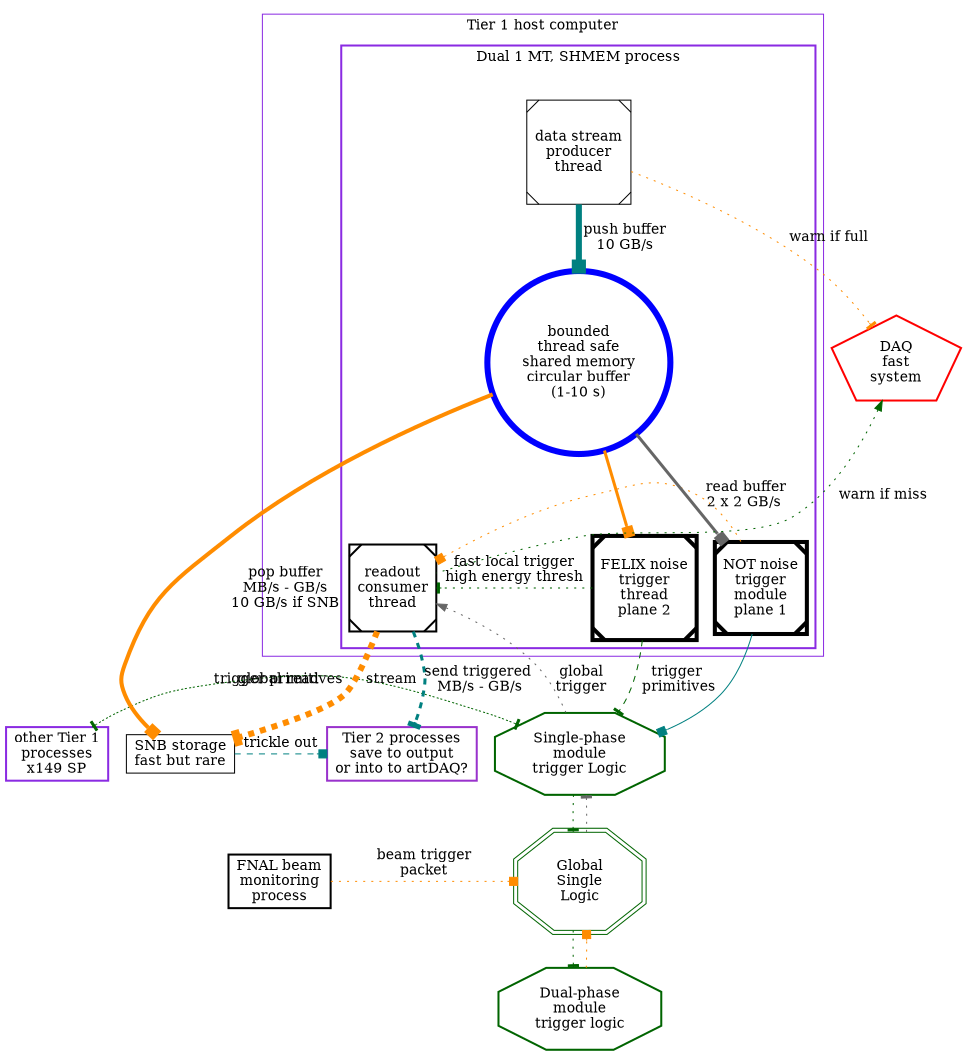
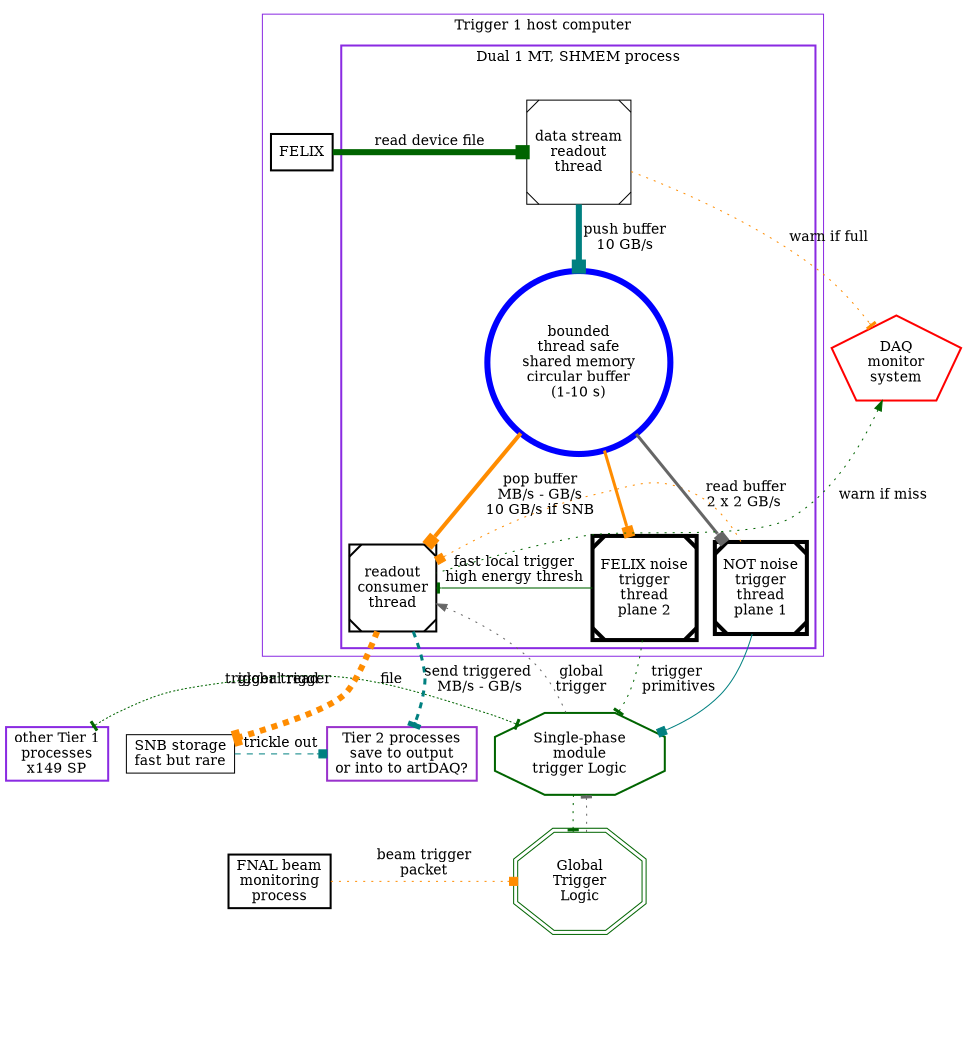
cluster "Tier 1 host computer": label "Tier 1 host computer" -> "Trigger 1 host computer"
node "FELIX": added
node "data stream producer thread": label "data stream producer thread" -> "data stream readout thread"
node "DAQ fast system": label "DAQ fast system" -> "DAQ monitor system"
edge "bounded thread safe shared memory circular buffer (1-10 s)" -> "SNB storage fast but rare": now "bounded thread safe shared memory circular buffer (1-10 s)" -> "readout consumer thread"
edge "FELIX noise trigger thread plane 2" -> "readout consumer thread": style dotted -> solid
node "NOT noise trigger module plane 1": label "NOT noise trigger module plane 1" -> "NOT noise trigger thread plane 1"
edge "FELIX noise trigger thread plane 2" -> "Single-phase module trigger Logic": style dashed -> dotted
edge "other Tier 1 processes x149 SP" -> "Single-phase module trigger Logic": label "trigger primitives" -> "trigger trigger"
edge "readout consumer thread" -> "SNB storage fast but rare": label " stream" -> " file"
node "Global Single Logic": label "Global Single Logic" -> "Global Trigger Logic"
node "Dual-phase module trigger logic": removed
